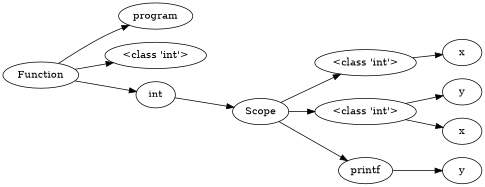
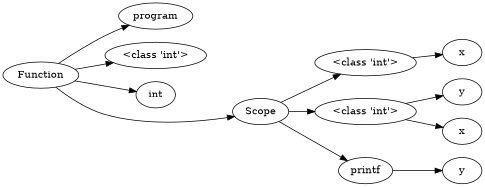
edge "int" -> "Scope": now "Function" -> "Scope"
